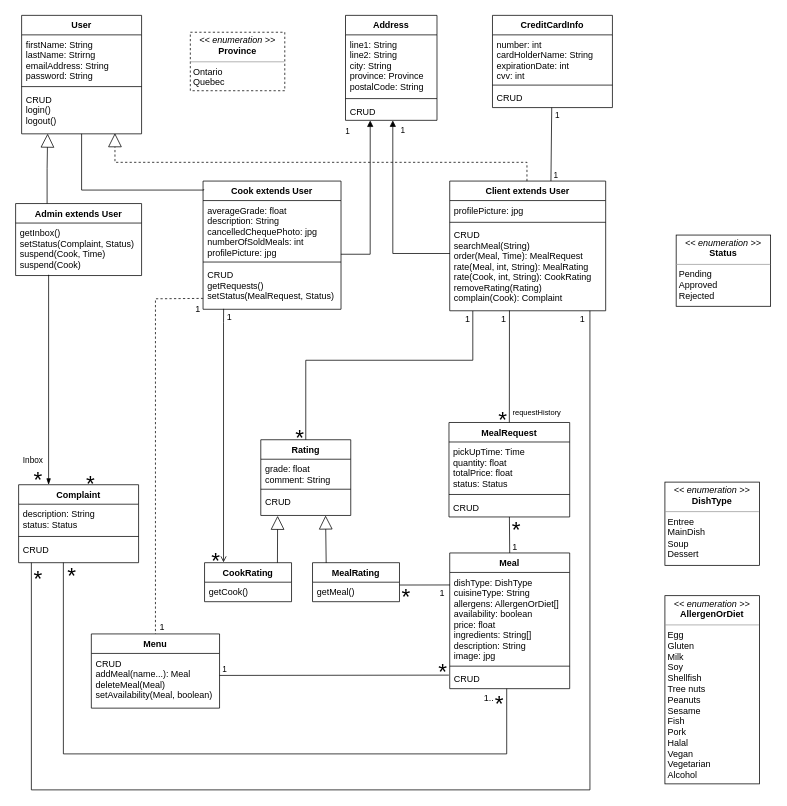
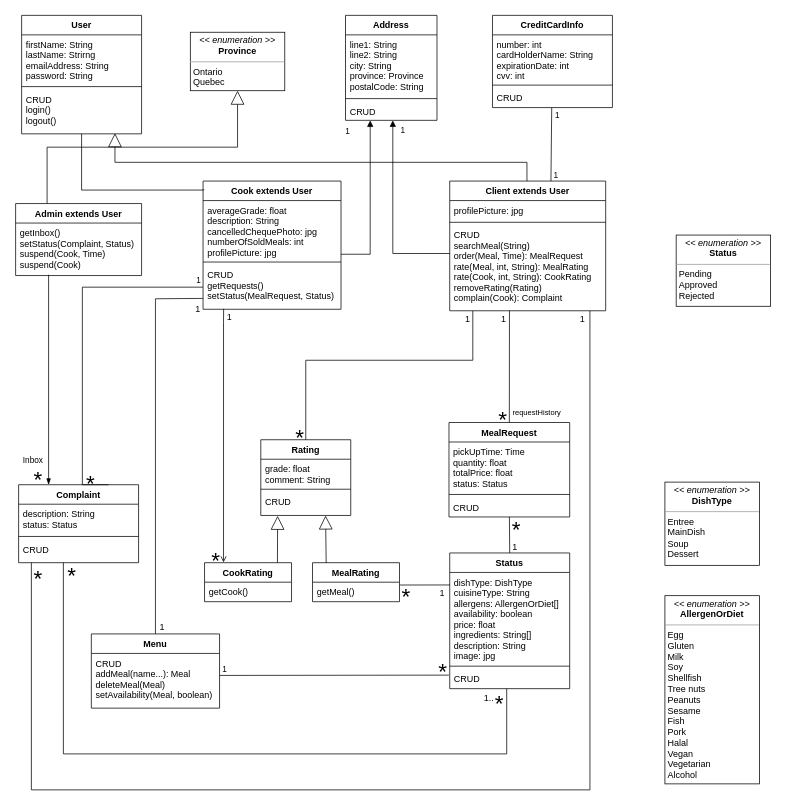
node "<< enumeration >> Province Ontario Quebec": style dashed -> solid
edge "Admin extends User" -> "CRUD login() logout()": now "Admin extends User" -> "<< enumeration >> Province Ontario Quebec"
edge "Client extends User" -> "CRUD login() logout()": style dashed -> solid
edge "CRUD getRequests() setStatus(MealRequest, Status)" -- "Complaint": added, label "1"
edge "CRUD getRequests() setStatus(MealRequest, Status)" -- "Menu": style dashed -> solid
node "Meal": label "Meal" -> "Status"
